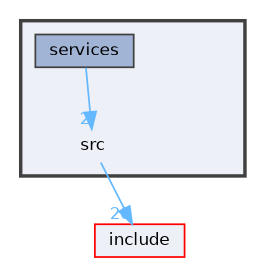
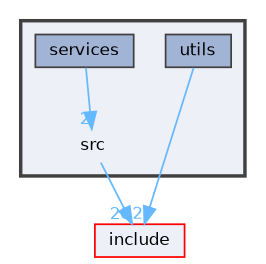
node "utils": added
